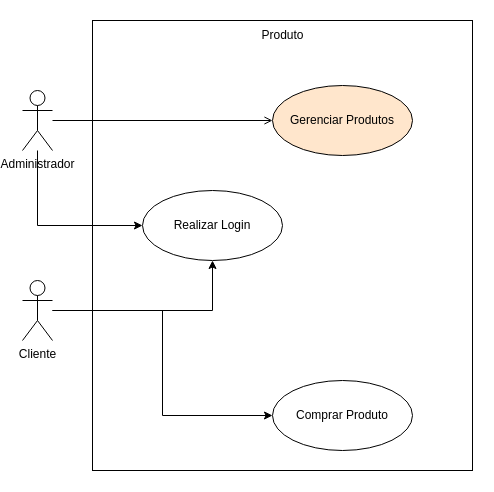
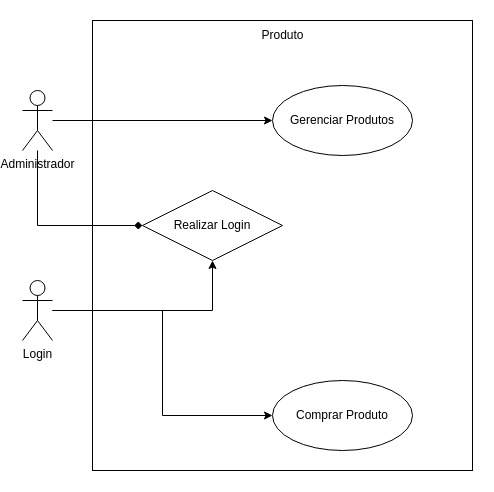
edge "Administrador" -> "Gerenciar Produtos": arrowhead open -> classic
node "Gerenciar Produtos": fillcolor #ffe6cc -> #ffffff
edge "Administrador" -> "Realizar Login": arrowhead classic -> diamond
node "Realizar Login": shape ellipse -> diamond
node "Cliente": label "Cliente" -> "Login"
